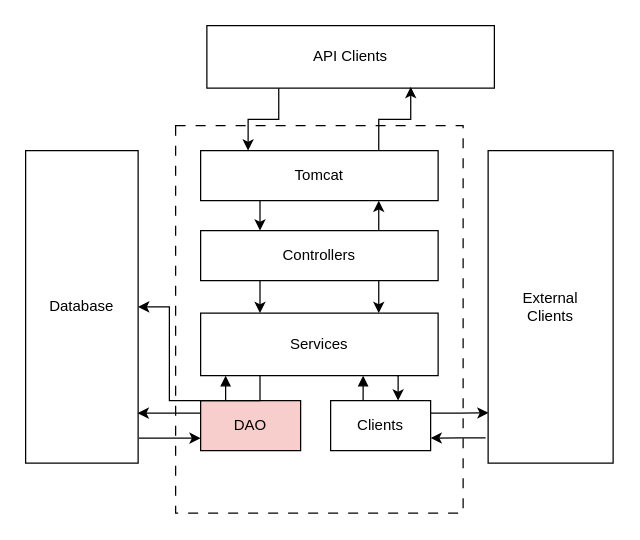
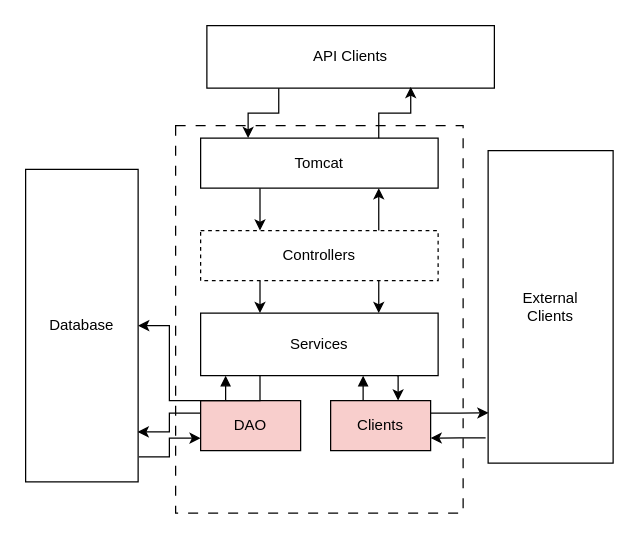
node "Tomcat": moved (319, 176) -> (319, 163)
node "Controllers": style solid -> dashed
node "Database": moved (82, 307) -> (82, 326)
node "Clients": fillcolor #ffffff -> #f8cecc
